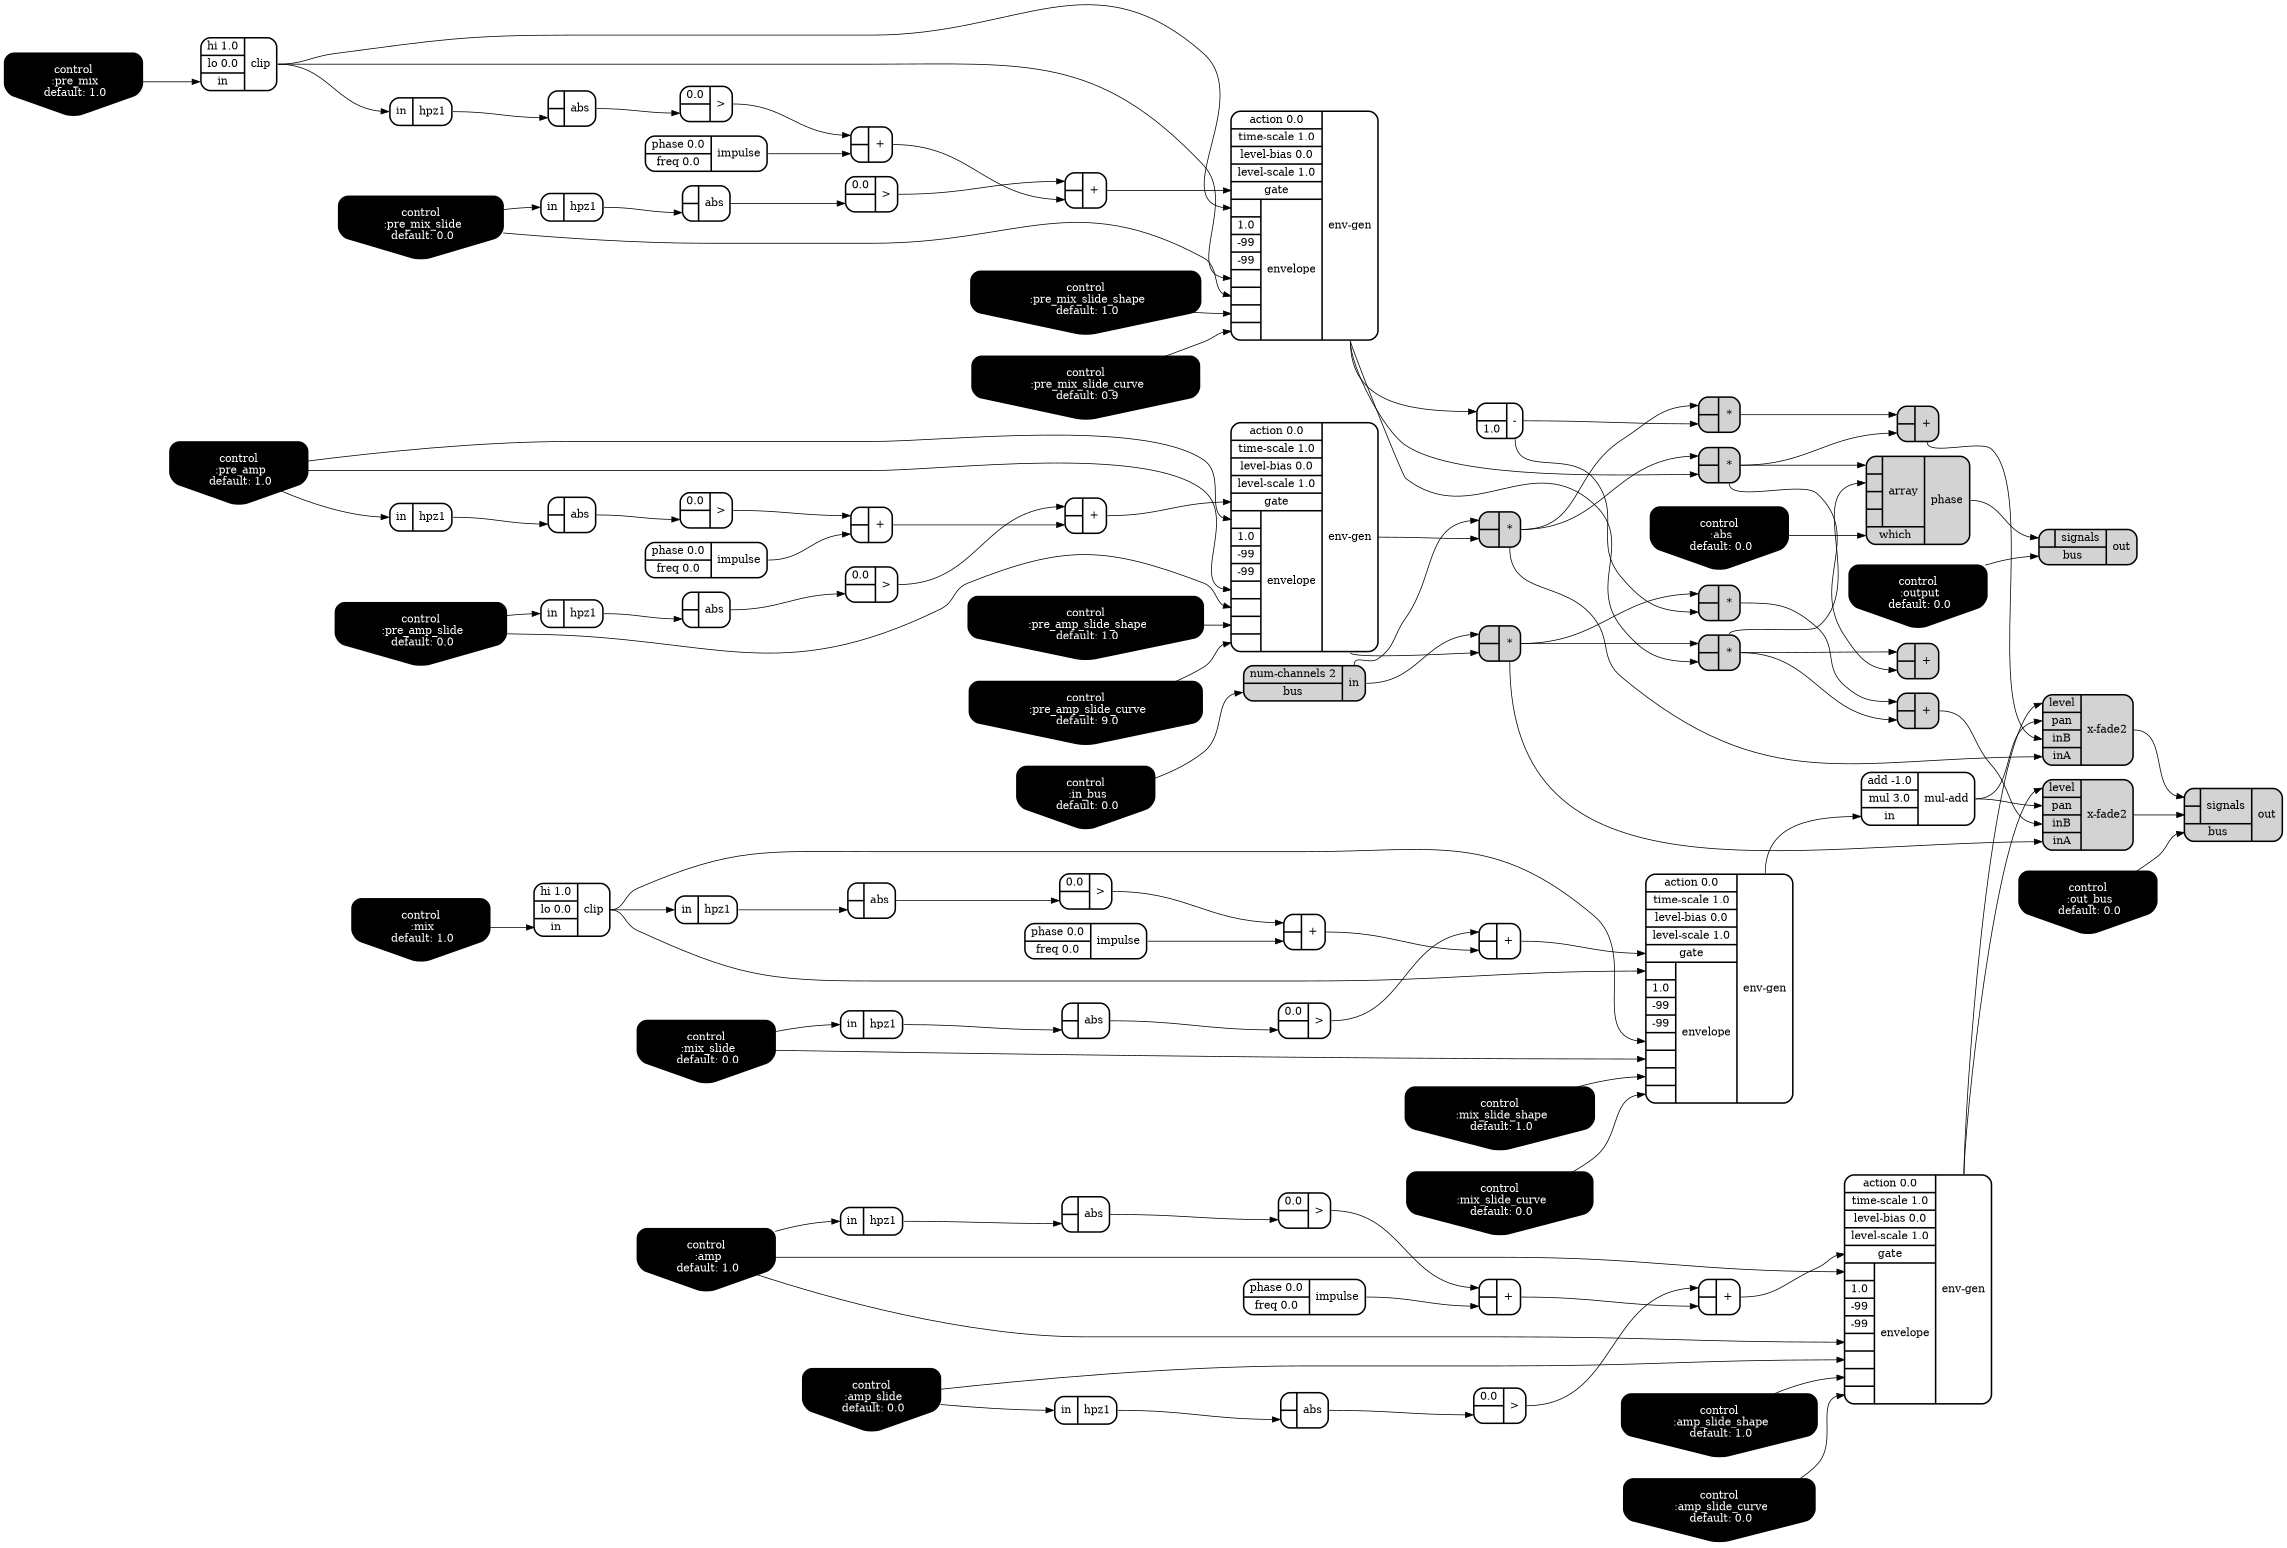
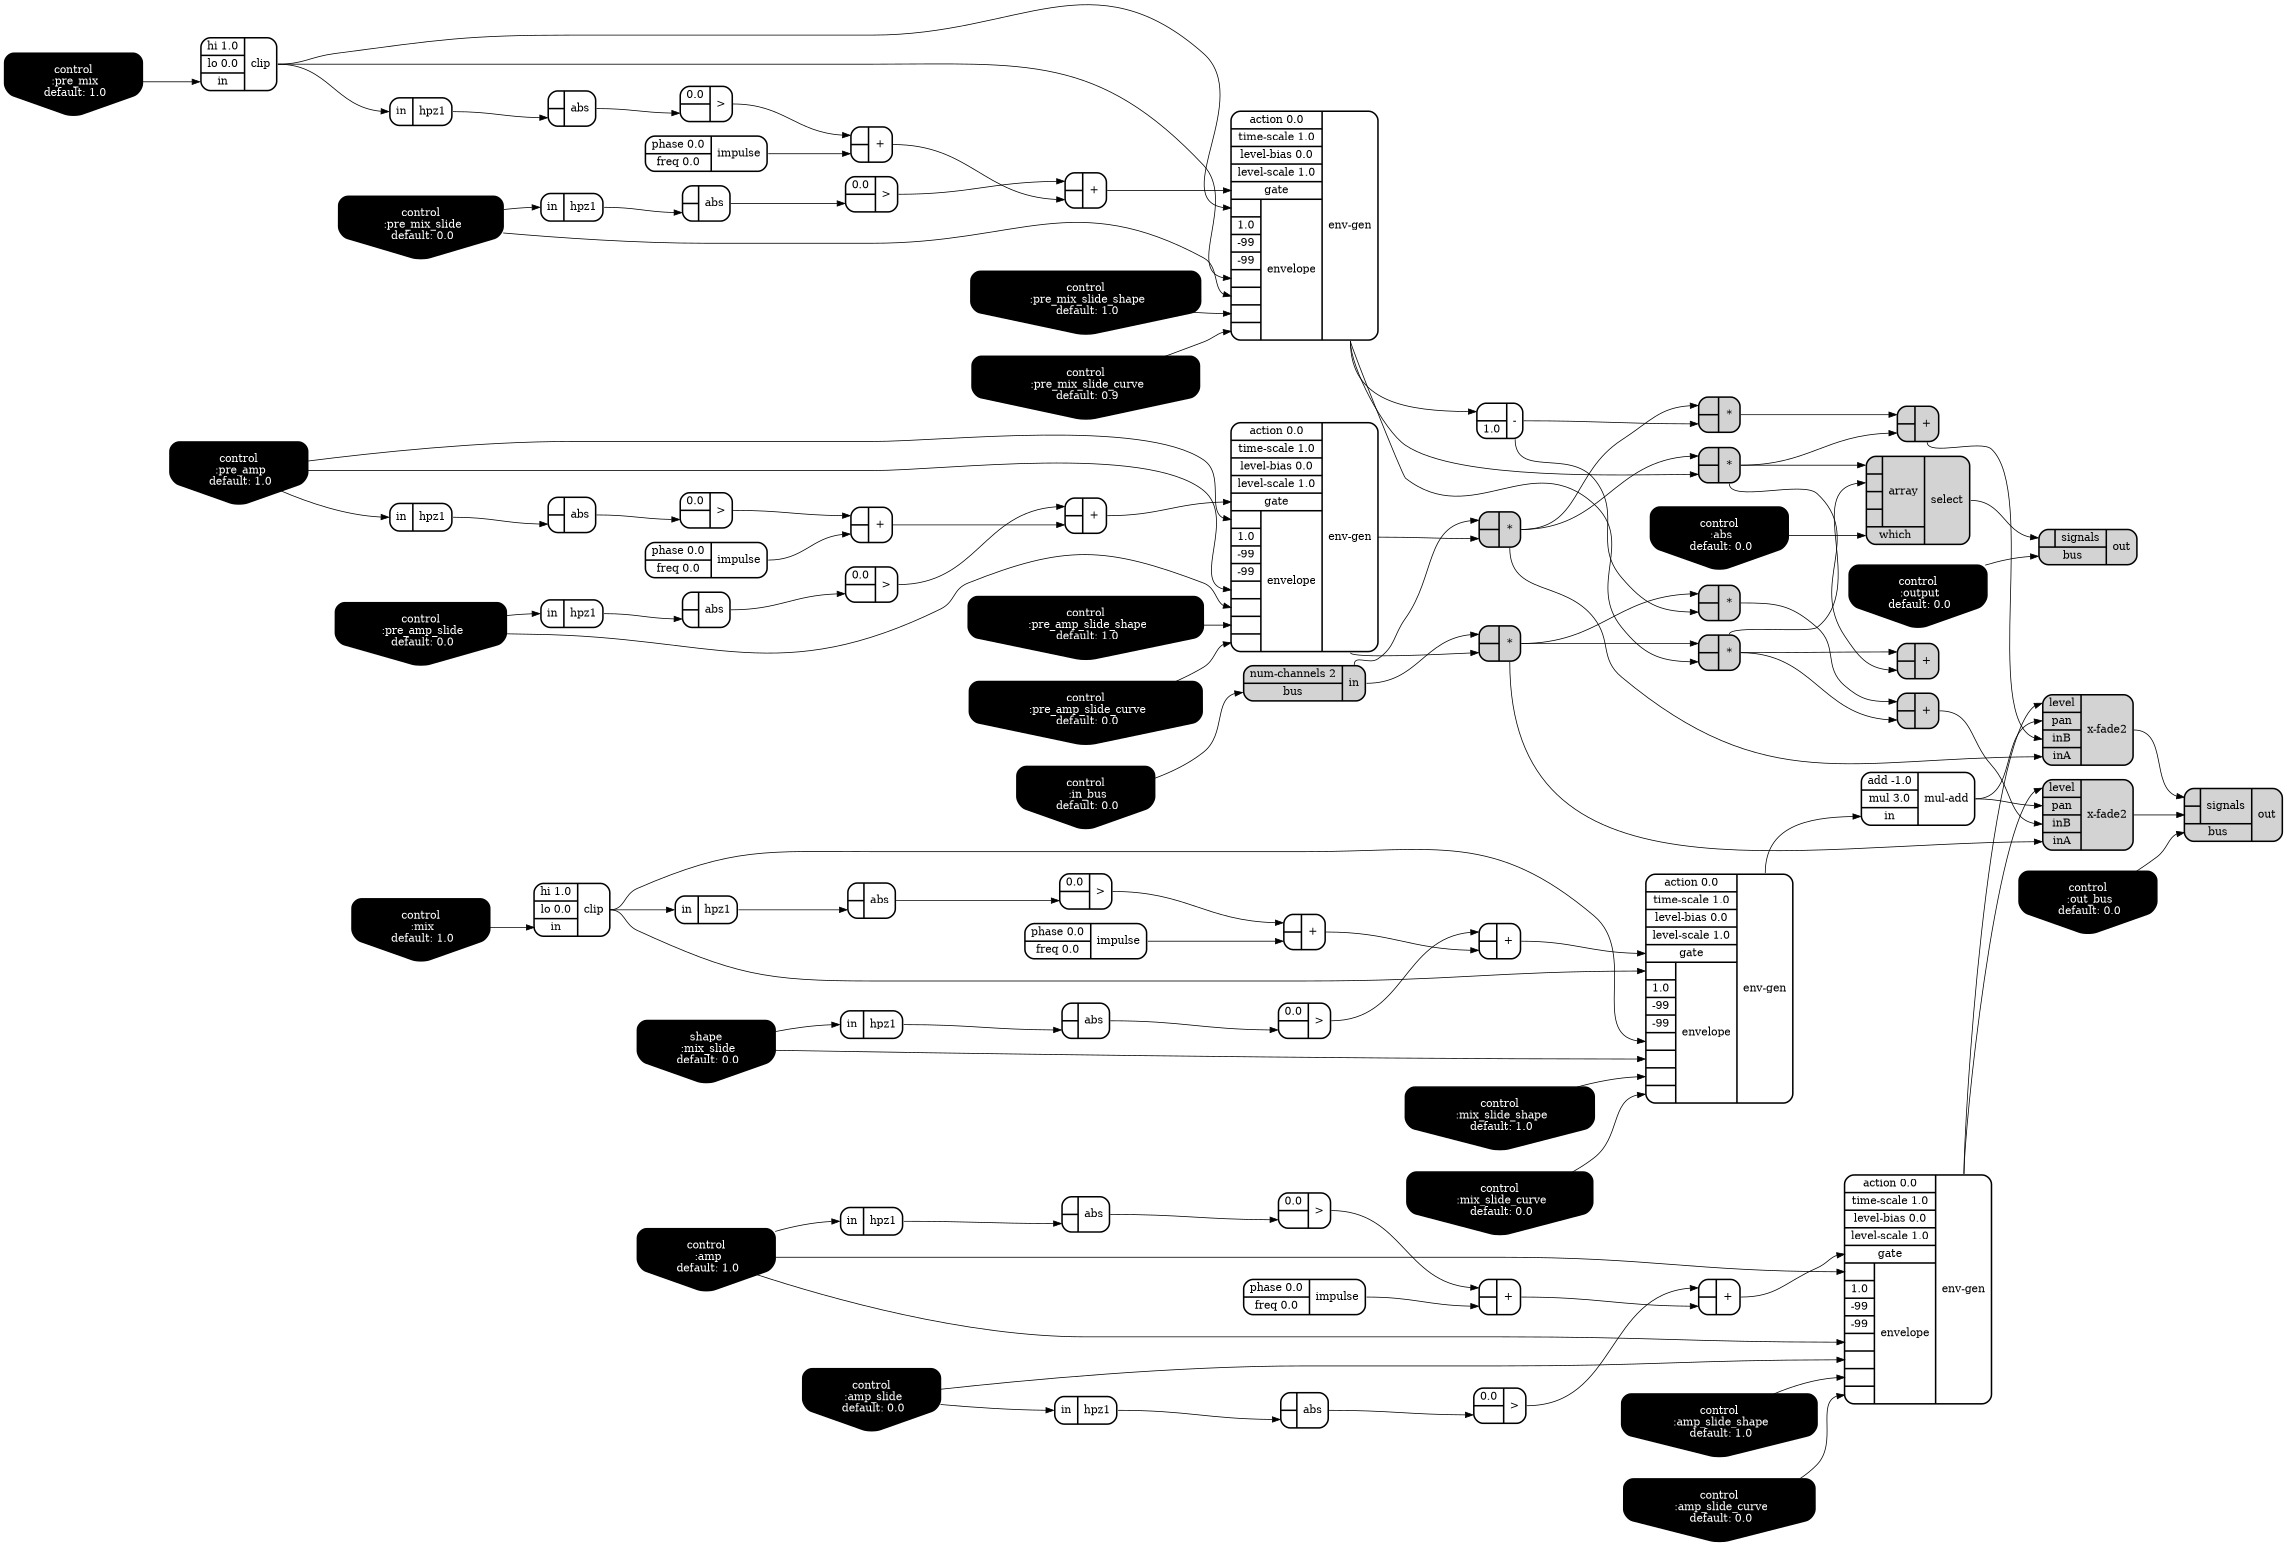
node "array": text "phase" -> "select"
node "control :pre_amp_slide_curve default: 9.0": label "control :pre_amp_slide_curve default: 9.0" -> "control :pre_amp_slide_curve default: 0.0"
node "control :mix_slide default: 0.0": label "control :mix_slide default: 0.0" -> "shape :mix_slide default: 0.0"
